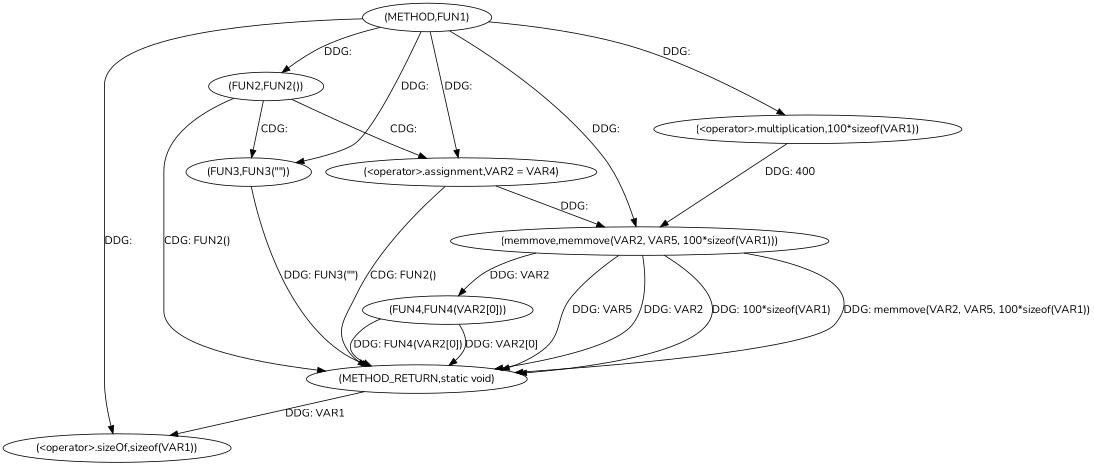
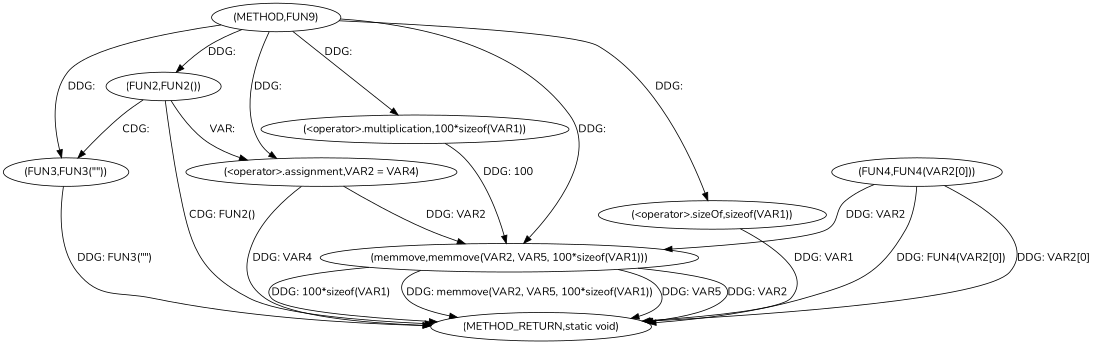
node "(METHOD,FUN1)": label "(METHOD,FUN1)" -> "(METHOD,FUN9)"
edge "(FUN2,FUN2())" -> "(<operator>.assignment,VAR2 = VAR4)": label "CDG: " -> "VAR: "
edge "(<operator>.multiplication,100*sizeof(VAR1))" -> "(memmove,memmove(VAR2, VAR5, 100*sizeof(VAR1)))": label "DDG: 400" -> "DDG: 100"
edge "(<operator>.assignment,VAR2 = VAR4)" -> "(memmove,memmove(VAR2, VAR5, 100*sizeof(VAR1)))": label "DDG: " -> "DDG: VAR2"
edge "(memmove,memmove(VAR2, VAR5, 100*sizeof(VAR1)))" -> "(FUN4,FUN4(VAR2[0]))": reversed
edge "(<operator>.assignment,VAR2 = VAR4)" -> "(METHOD_RETURN,static void)": label "CDG: FUN2()" -> "DDG: VAR4"
edge "(METHOD_RETURN,static void)" -> "(<operator>.sizeOf,sizeof(VAR1))": reversed
